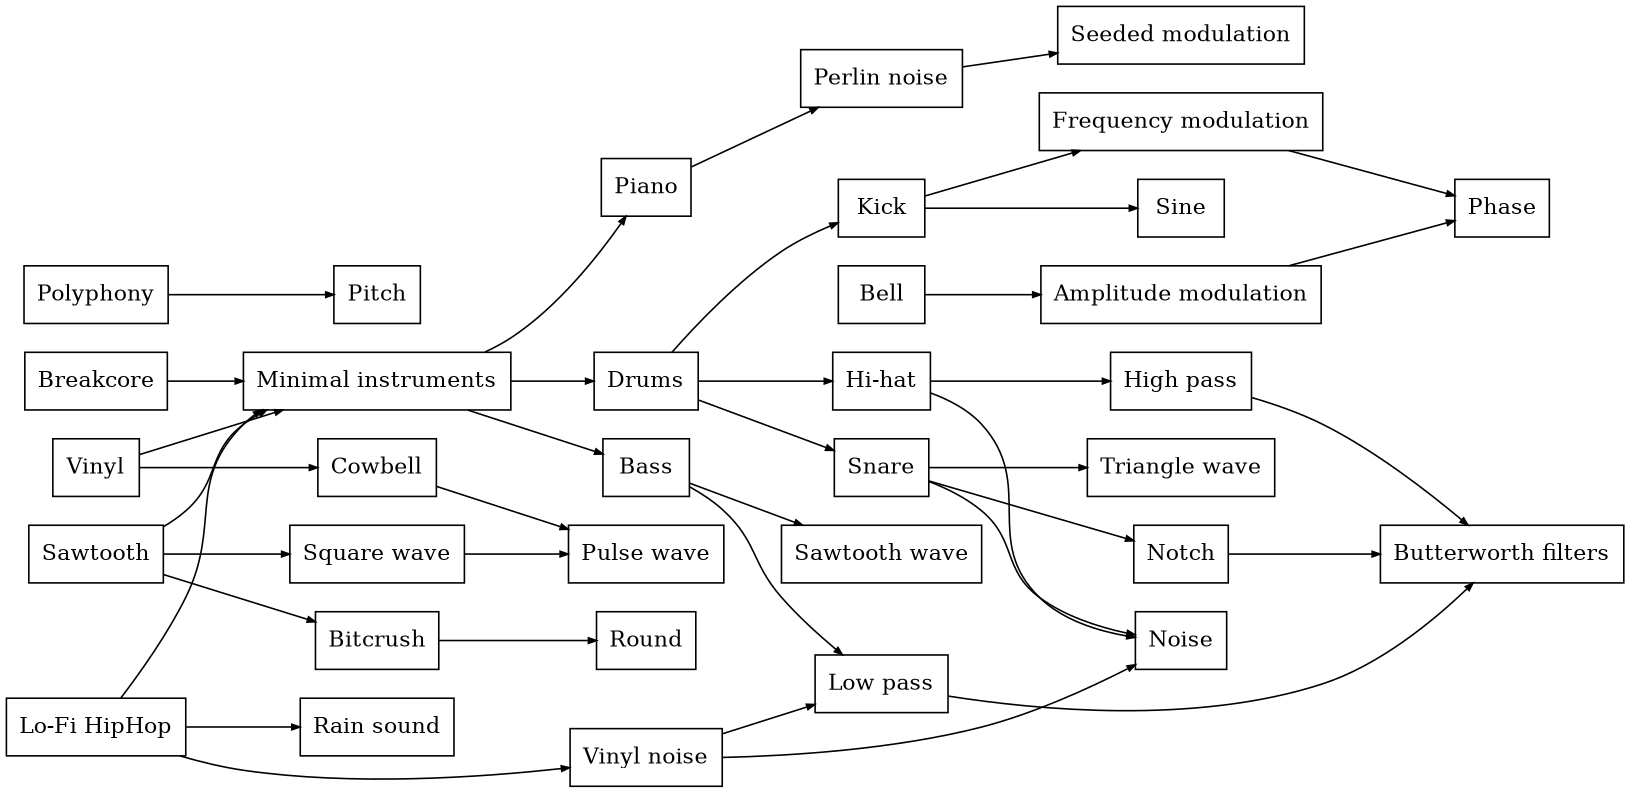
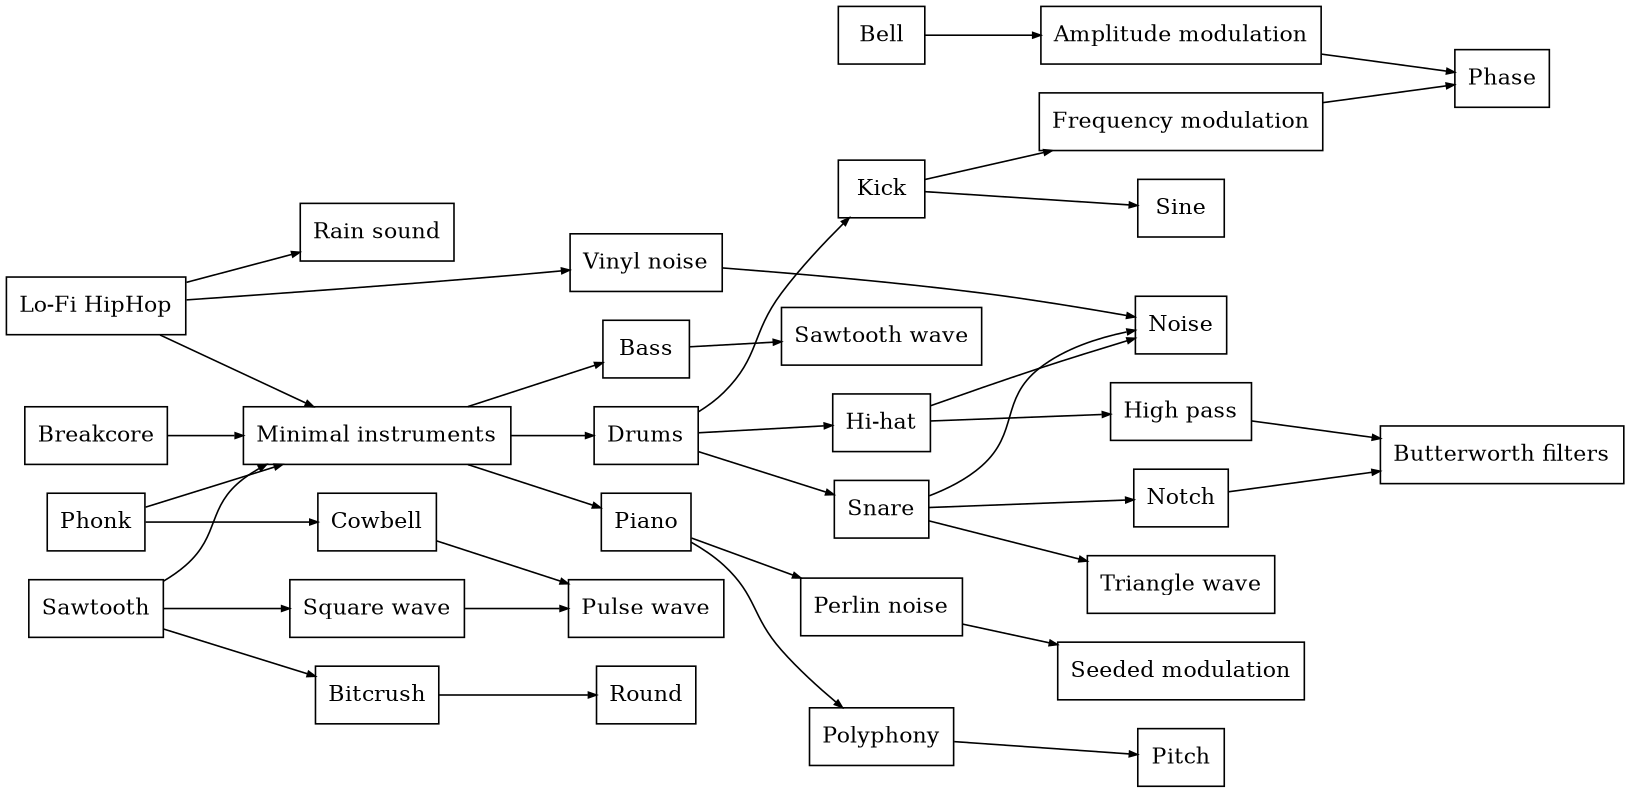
node "Vinyl": label "Vinyl" -> "Phonk"
edge "Piano" -> "Polyphony": added
node "Low pass": removed
